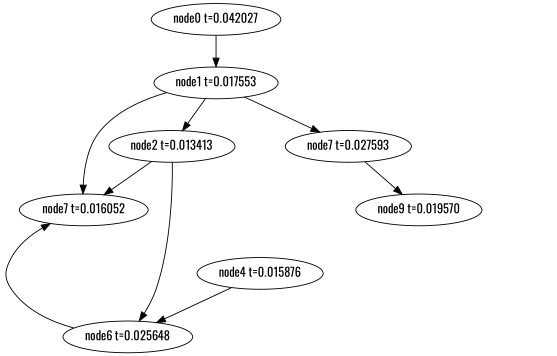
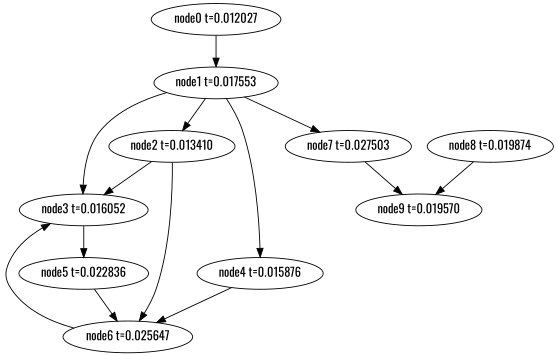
node "node0 t=0.042027": label "node0 t=0.042027" -> "node0 t=0.012027"
node "node2 t=0.013413": label "node2 t=0.013413" -> "node2 t=0.013410"
node "node7 t=0.027593": label "node7 t=0.027593" -> "node7 t=0.027503"
node "node8 t=0.019874": added
edge "node1 t=0.017553" -> "node4 t=0.015876": added
node "node7 t=0.016052": label "node7 t=0.016052" -> "node3 t=0.016052"
node "node5 t=0.022836": added
node "node6 t=0.025648": label "node6 t=0.025648" -> "node6 t=0.025647"
